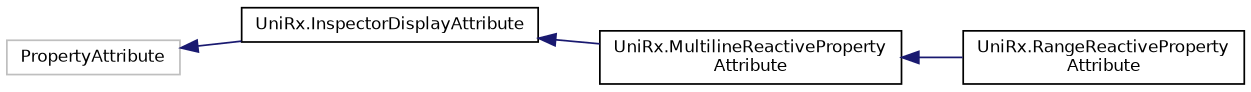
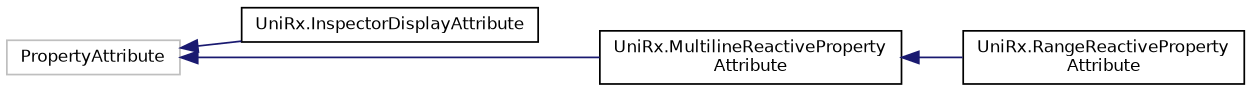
edge "UniRx.MultilineReactiveProperty Attribute" -> "UniRx.InspectorDisplayAttribute": now "UniRx.MultilineReactiveProperty Attribute" -> "PropertyAttribute"
